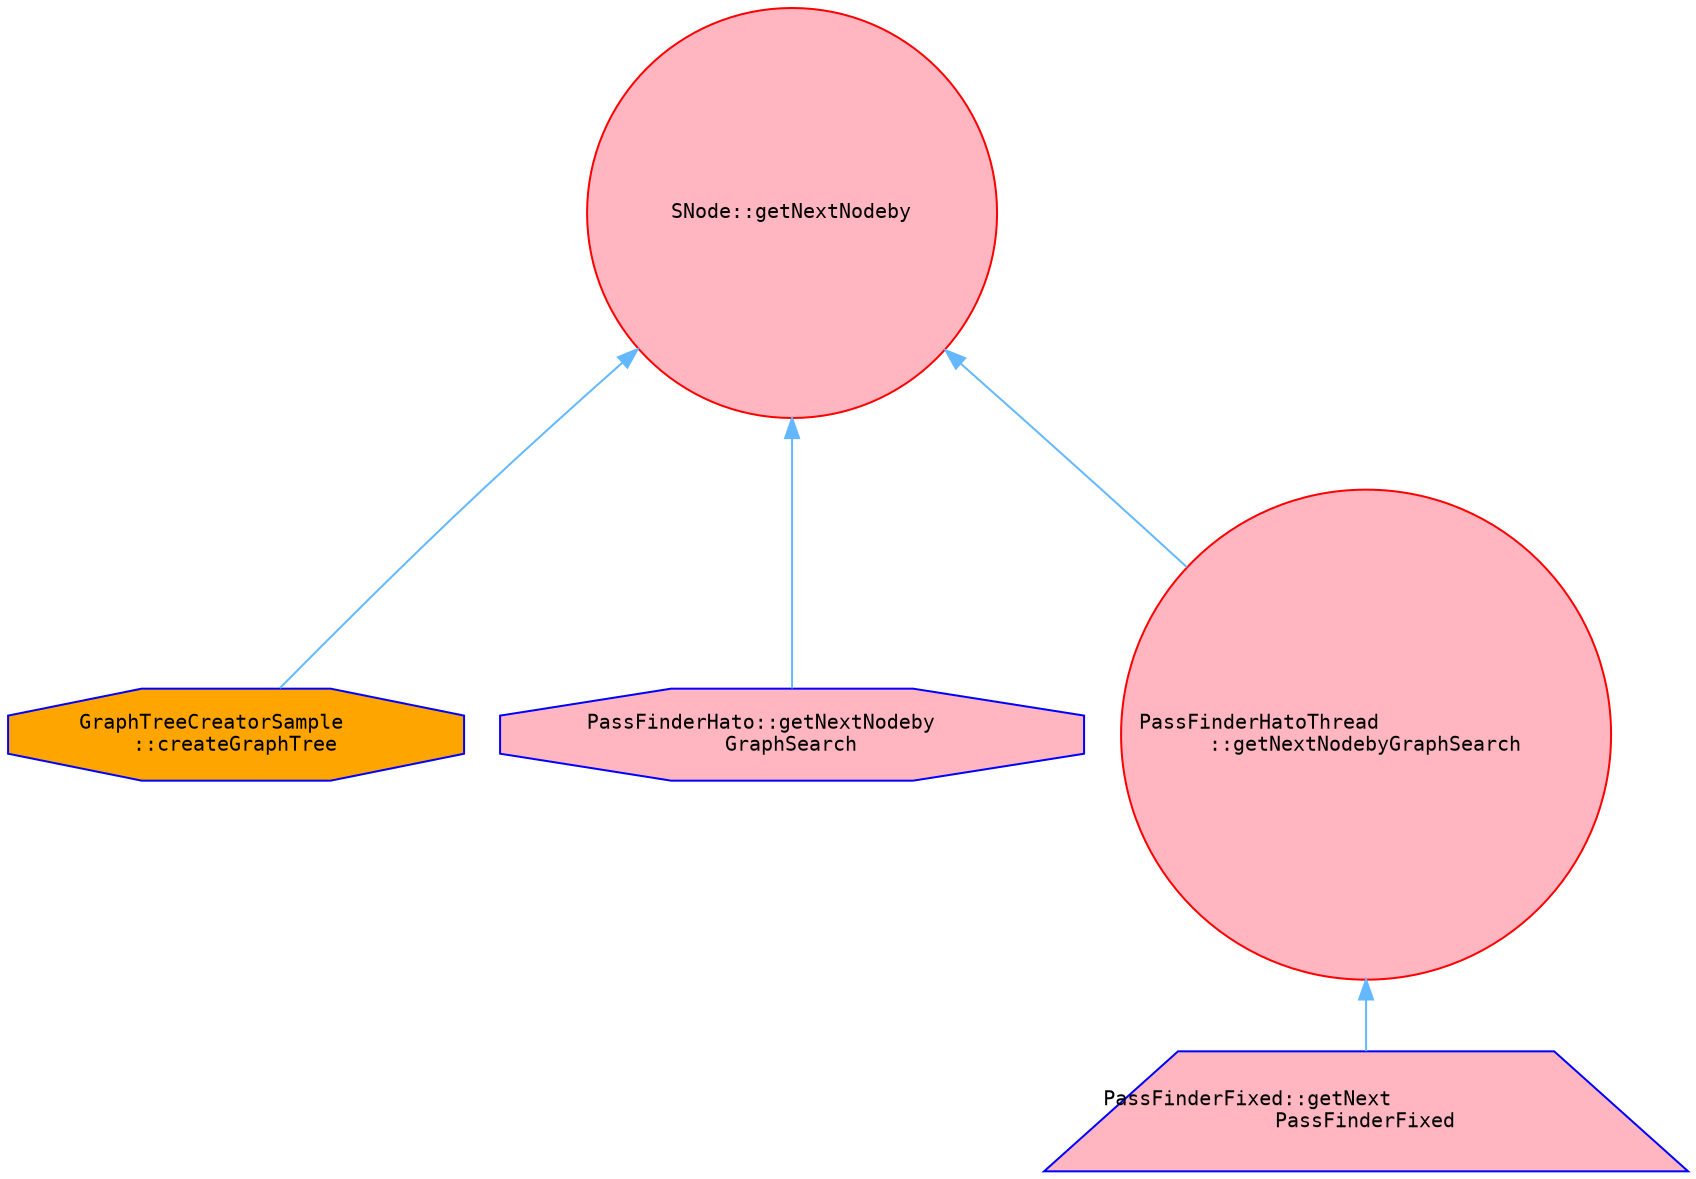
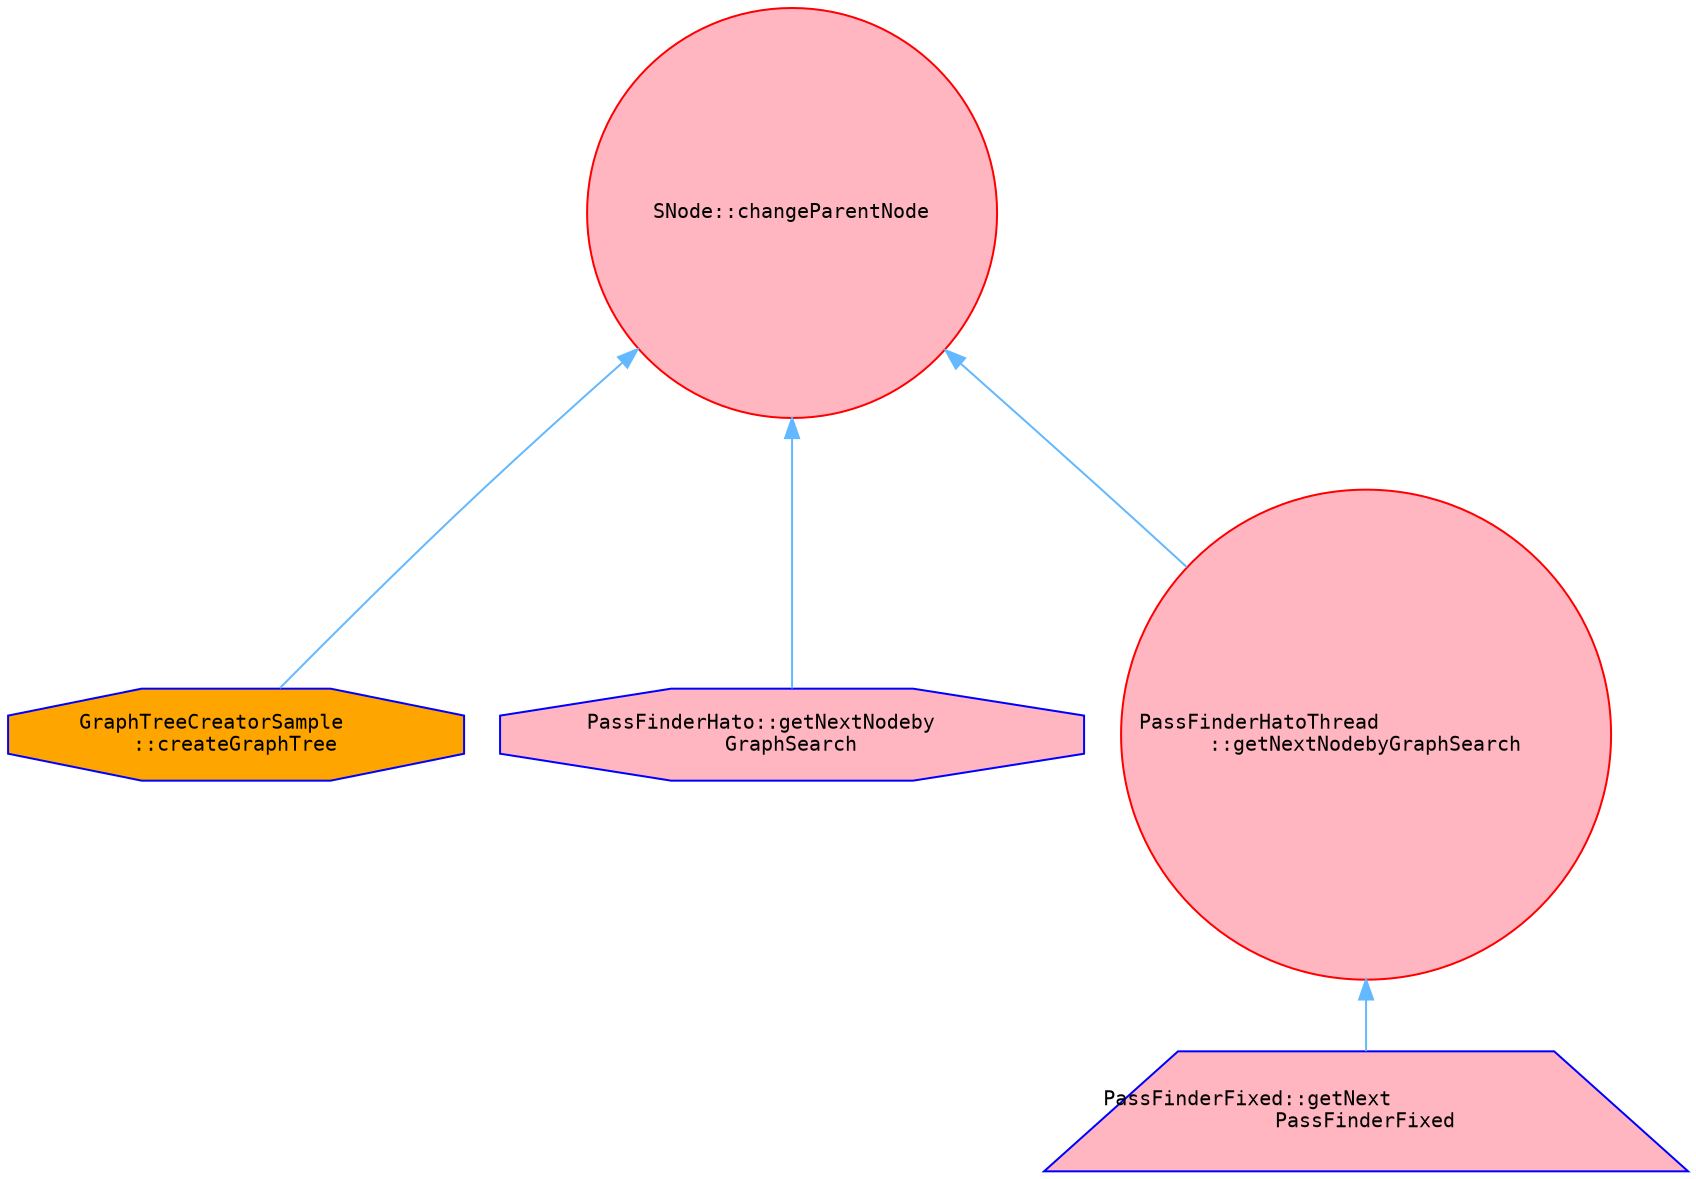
node "SNode::getNextNodeby": label "SNode::getNextNodeby" -> "SNode::changeParentNode"
